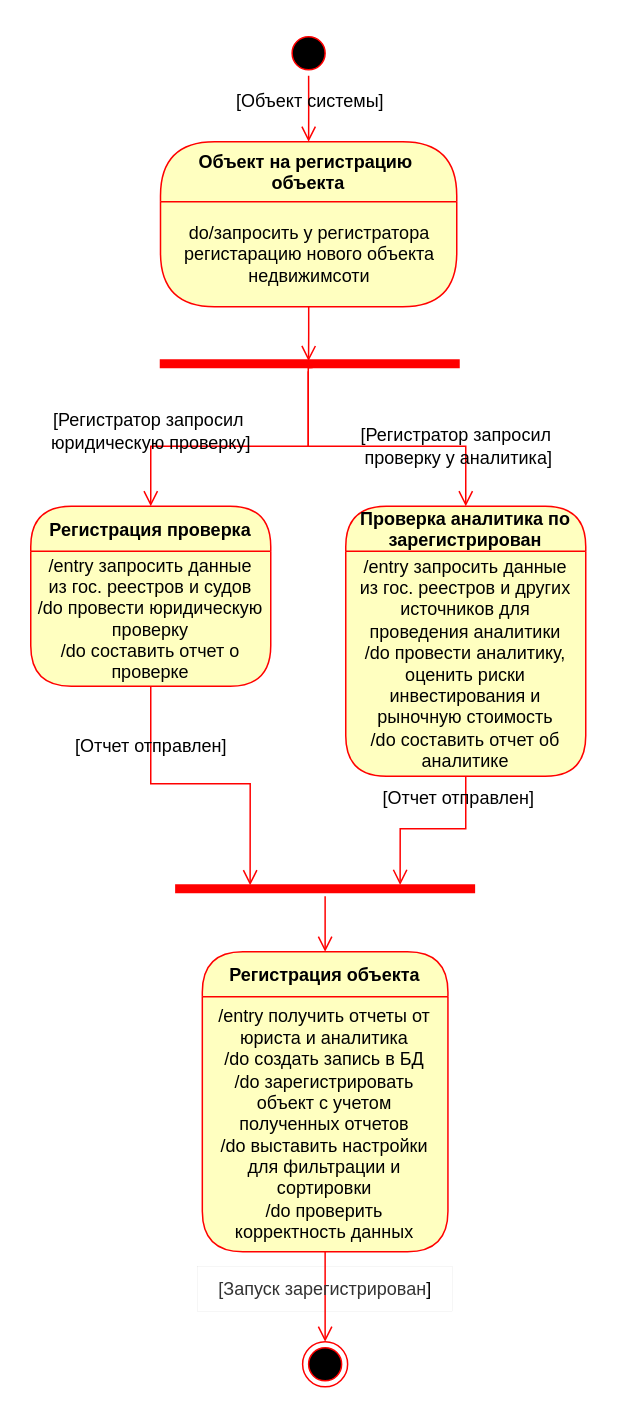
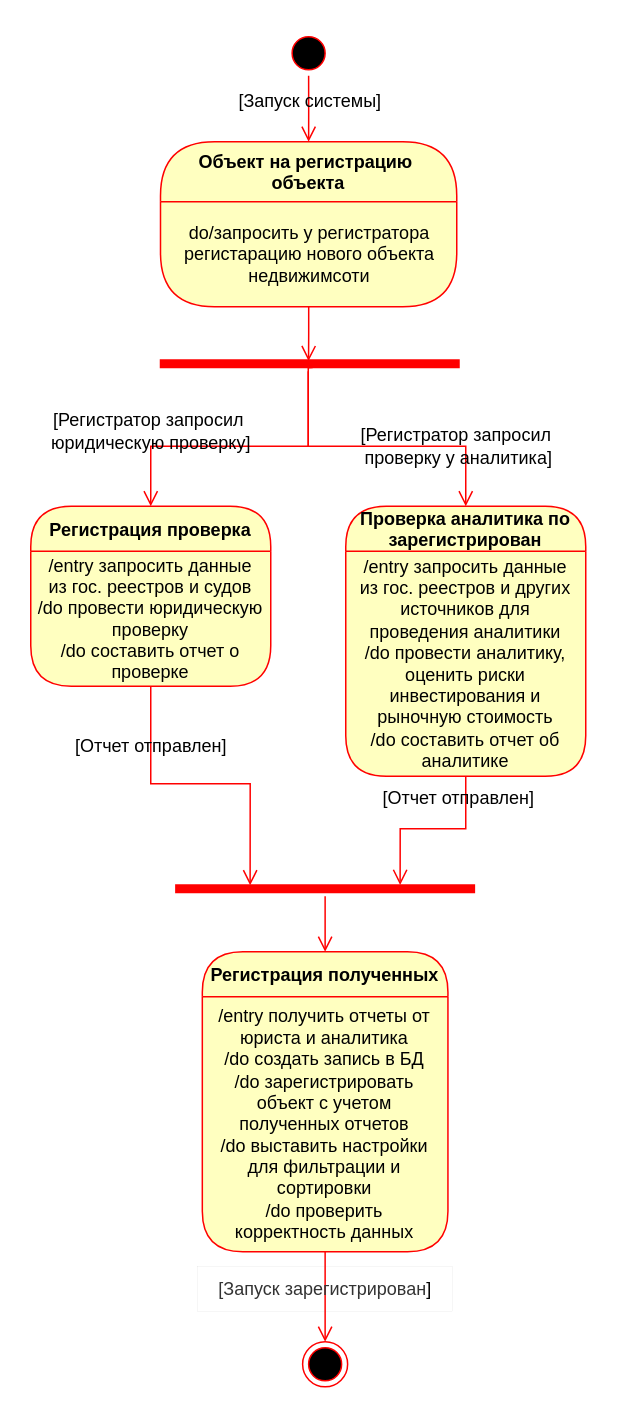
node "[Объект системы]": label "[Объект системы]" -> "[Запуск системы]"
node "Регистрация объекта": label "Регистрация объекта" -> "Регистрация полученных"
